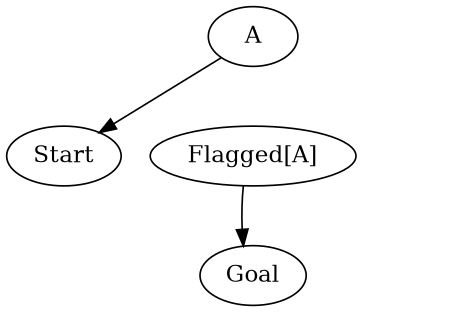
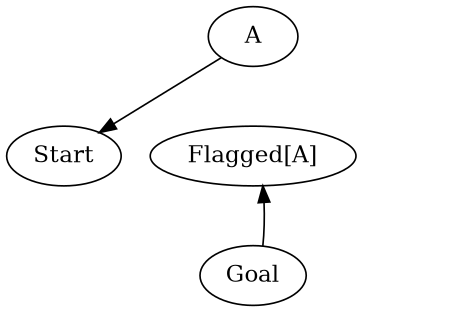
edge "Flagged[A]" -> "Goal": reversed
